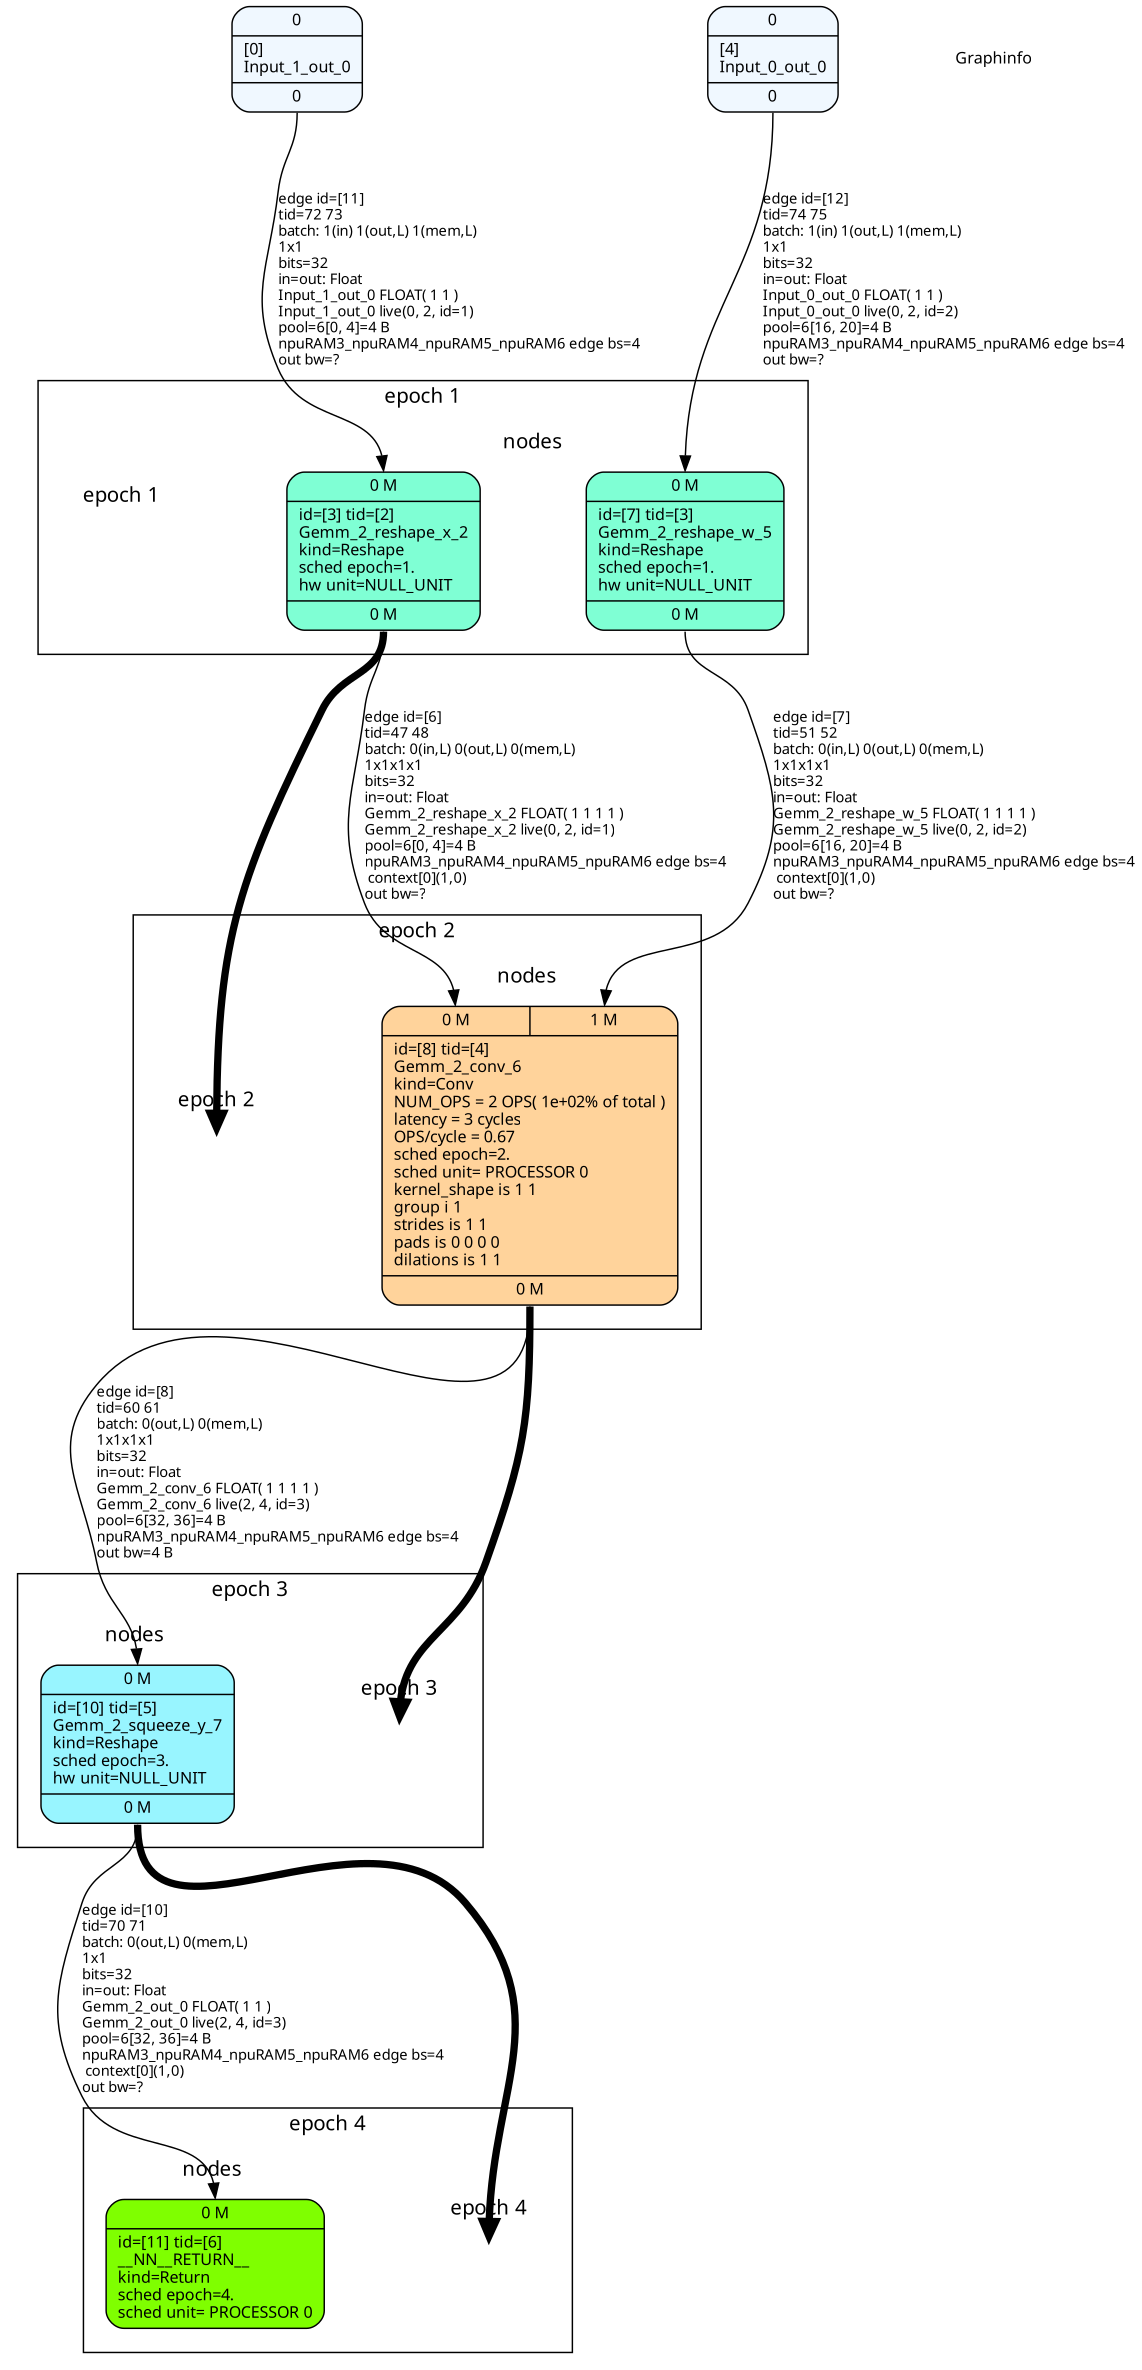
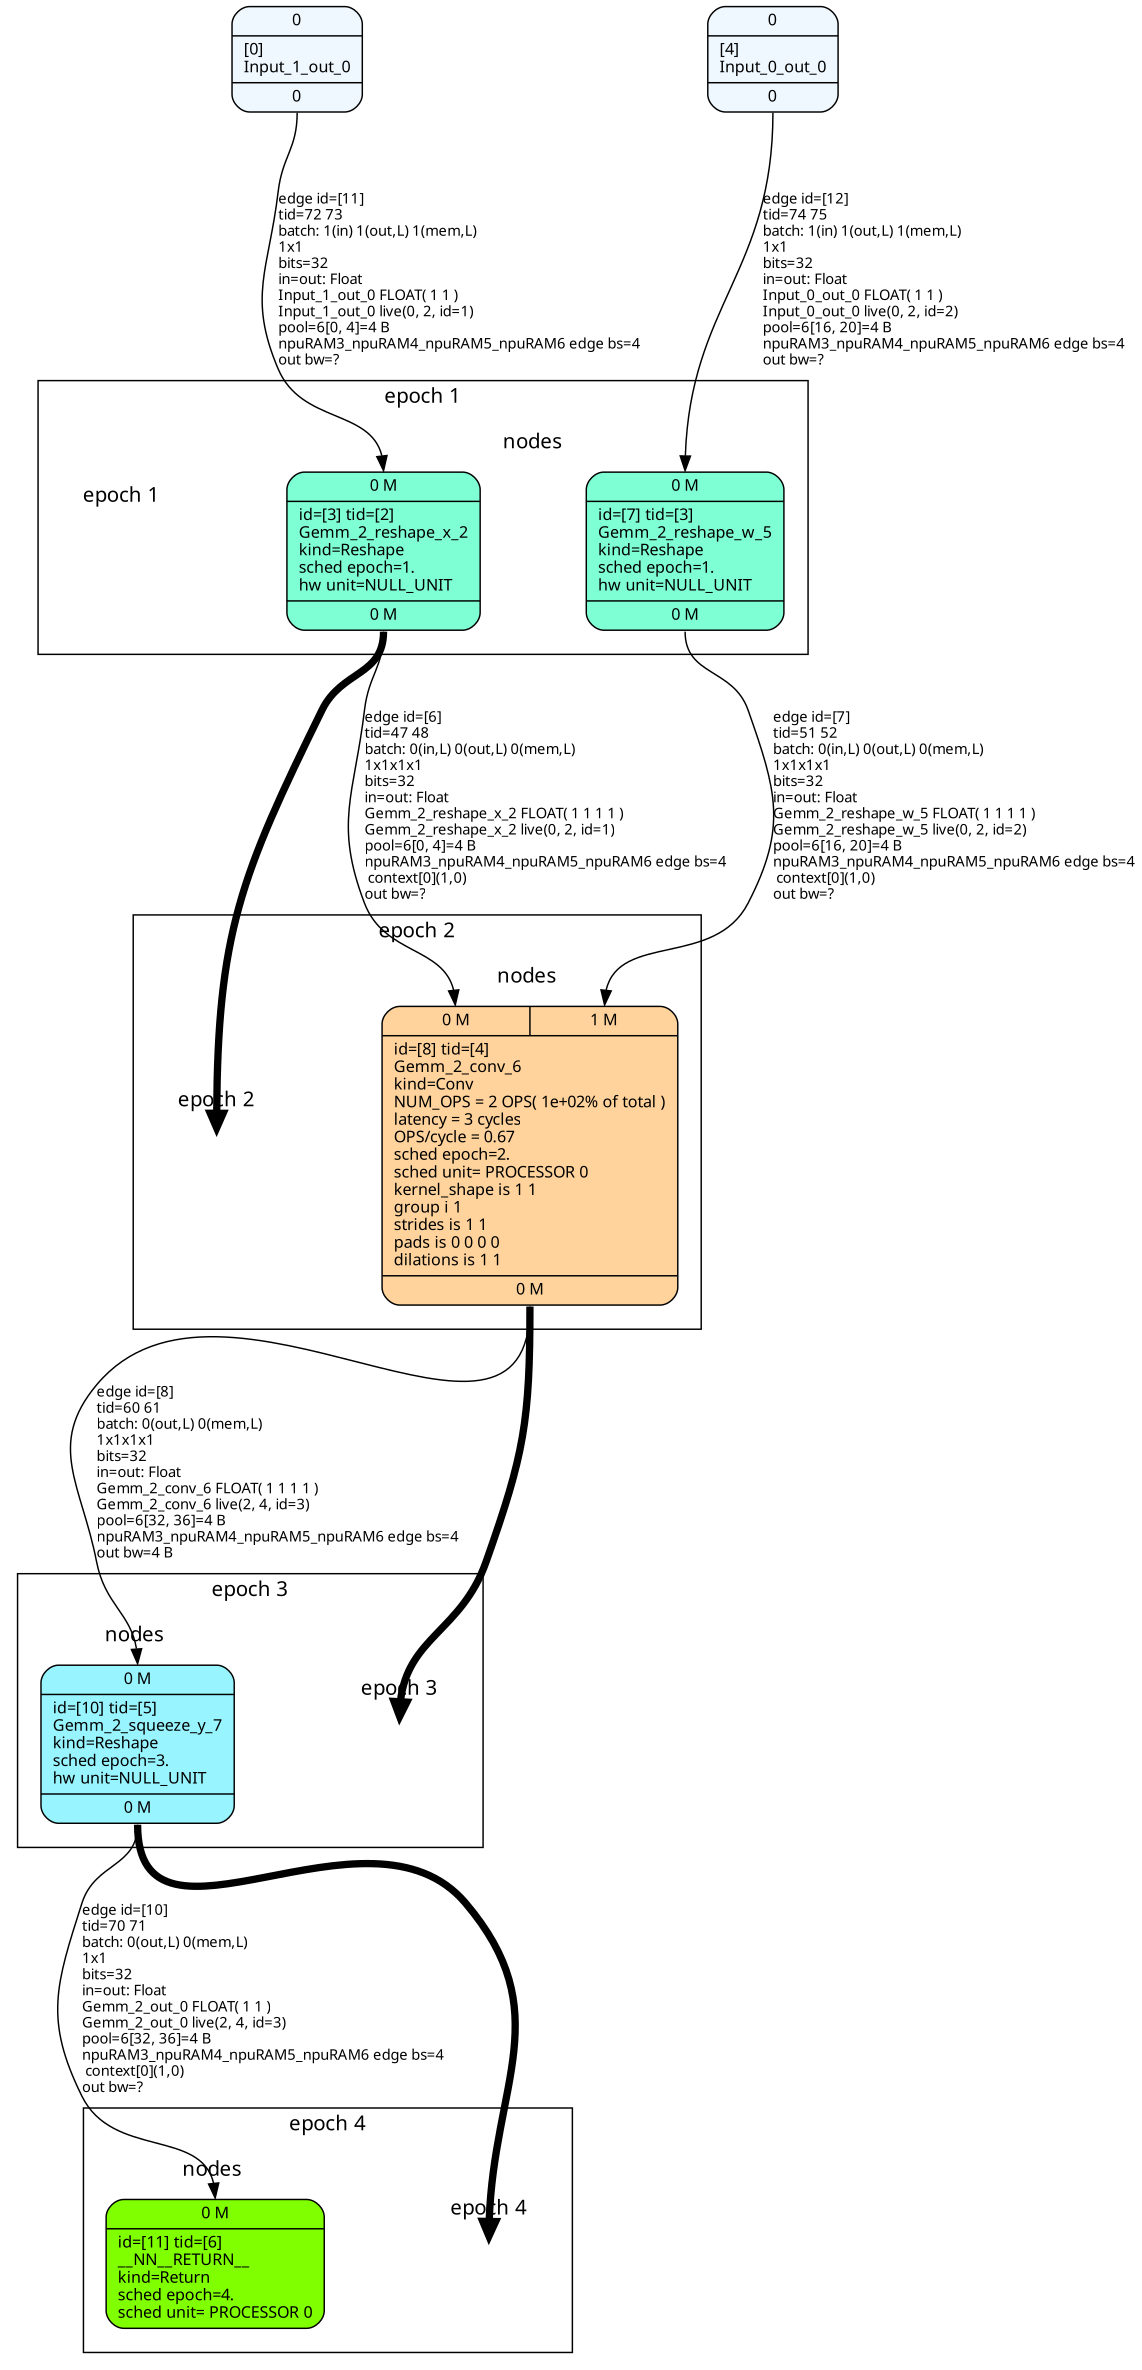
node "Graphinfo": removed
